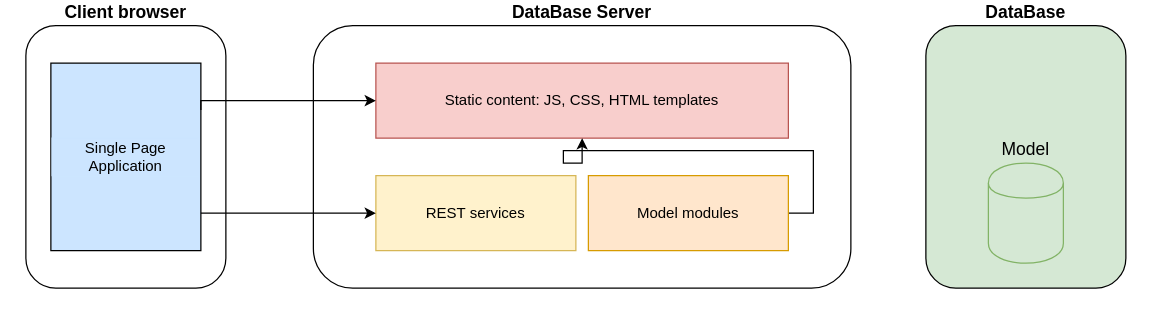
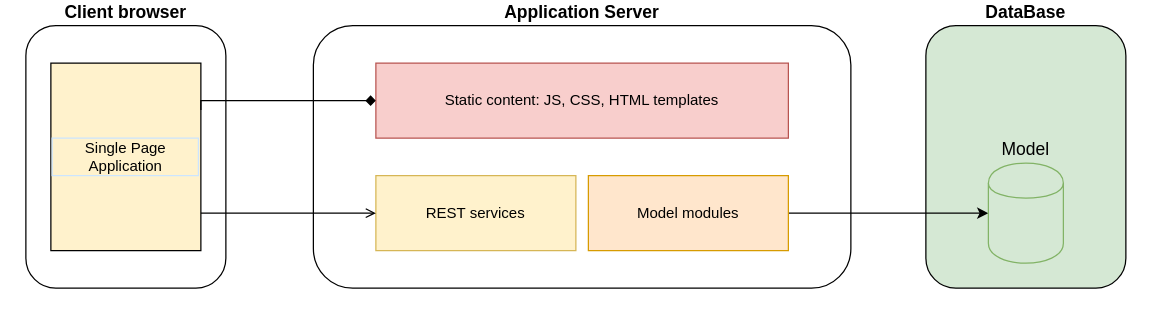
node "DataBase Server": label "DataBase Server" -> "Application Server"
edge "Single Page Application" -> "Static content: JS, CSS, HTML templates": arrowhead classic -> diamond
edge "Model modules" -> "Static content: JS, CSS, HTML templates": now "Model modules" -> "Model"
node "Single Page Application": fillcolor #cce5ff -> #fff2cc
edge "Single Page Application" -> "REST services": arrowhead classic -> open
